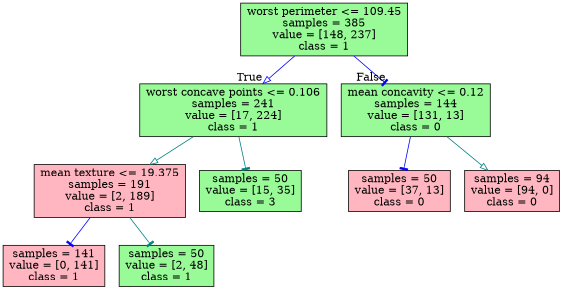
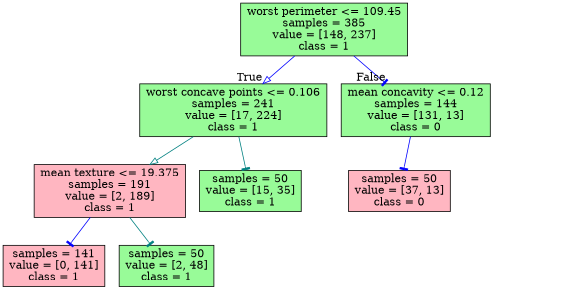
node "samples = 50 value = [15, 35] class = 3": label "samples = 50 value = [15, 35] class = 3" -> "samples = 50 value = [15, 35] class = 1"
node "samples = 94 value = [94, 0] class = 0": removed
